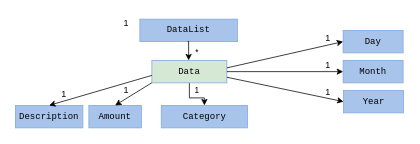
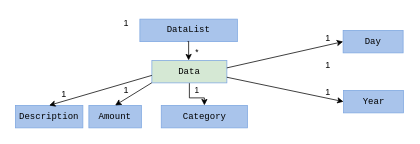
edge "Data" -> "Month": removed
node "Month": removed
